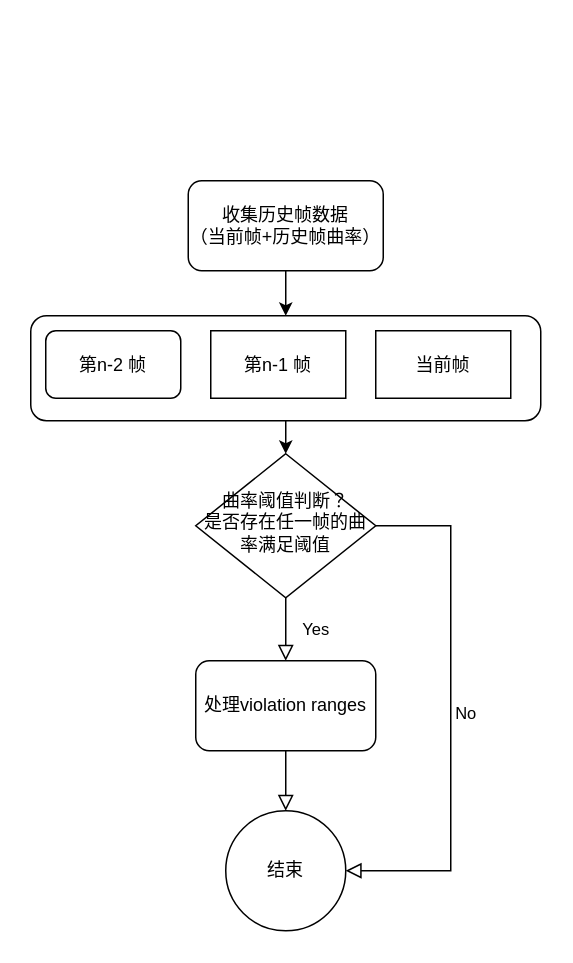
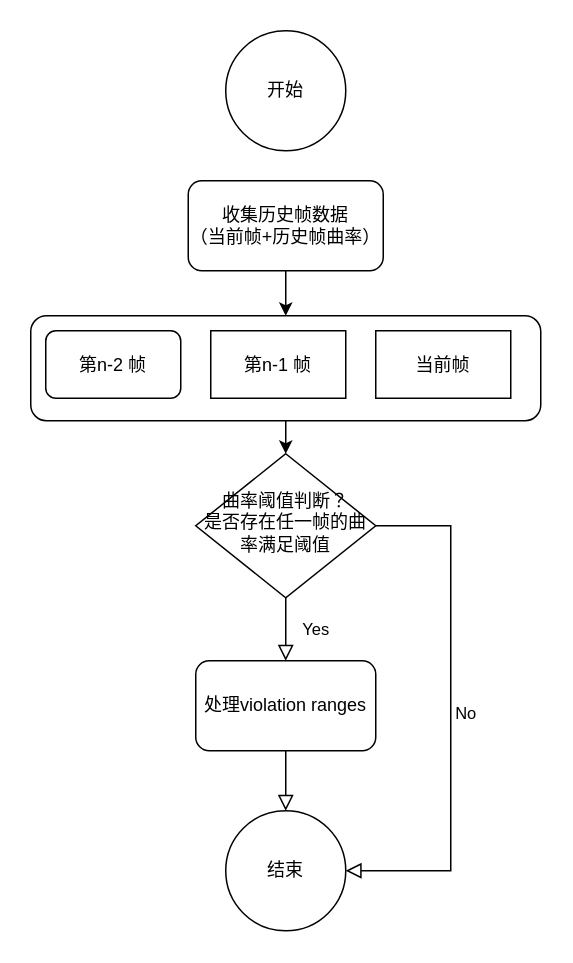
node "开始": added
